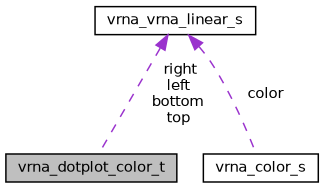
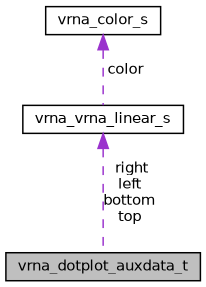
edge "vrna_color_s" -> "vrna_vrna_linear_s": reversed
node "vrna_dotplot_color_t": label "vrna_dotplot_color_t" -> "vrna_dotplot_auxdata_t"
